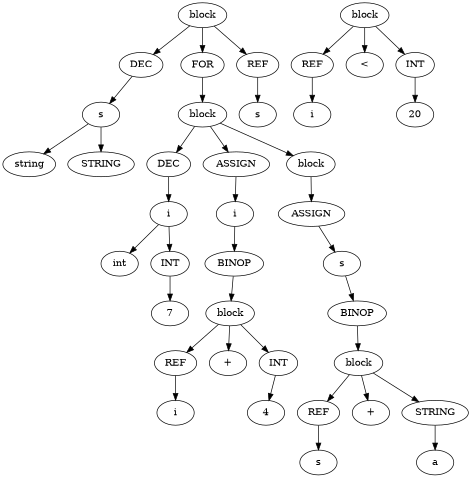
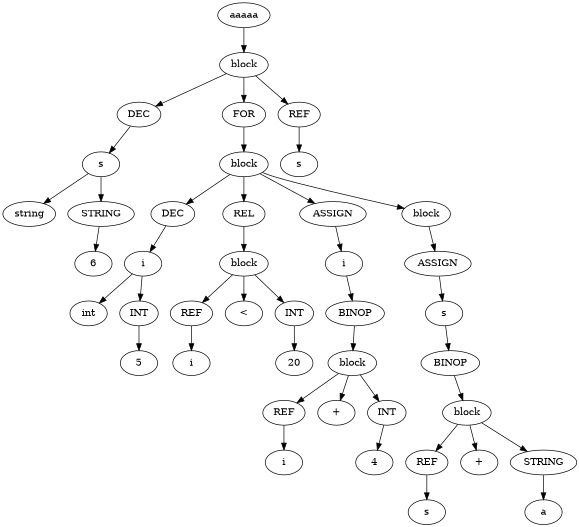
node "aaaaa": added
node "REL": added
node "6": added
node "7": label "7" -> "5"
